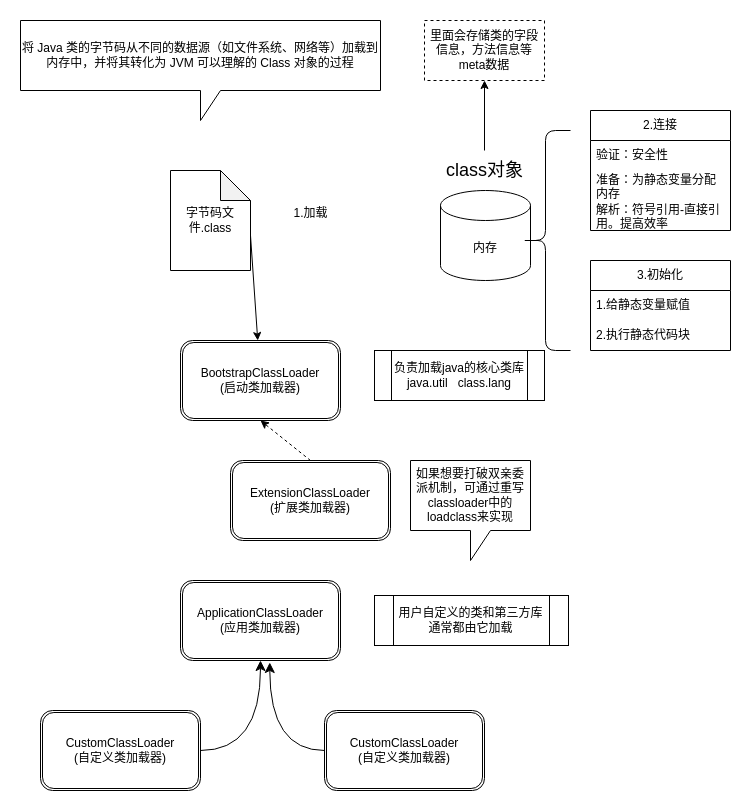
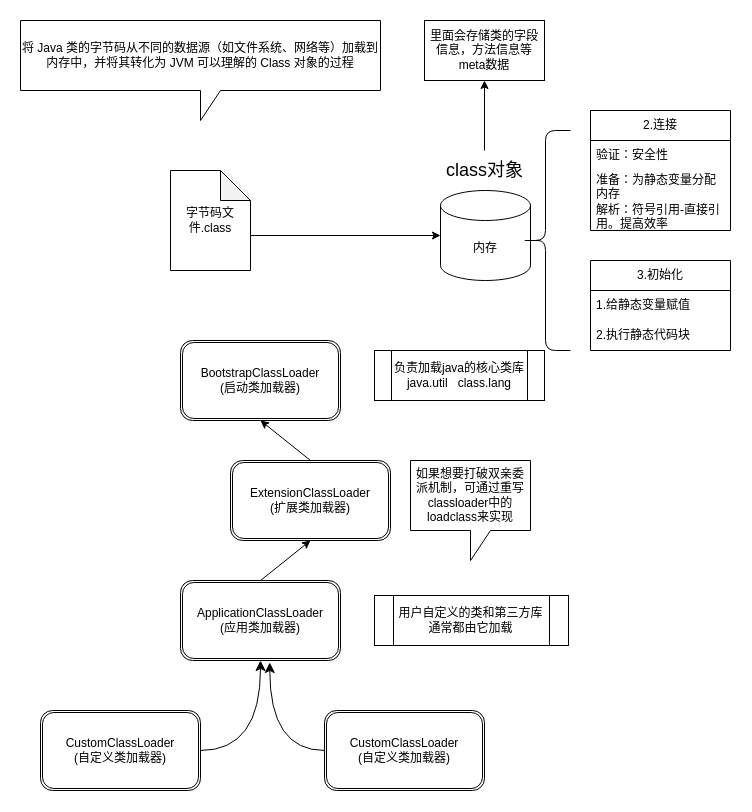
node "里面会存储类的字段信息，方法信息等meta数据": style dashed -> solid
node "1.加载": removed
edge "字节码文件.class" -> "BootstrapClassLoader (启动类加载器)": now "字节码文件.class" -> "内存"
edge "ExtensionClassLoader (扩展类加载器)" -> "BootstrapClassLoader (启动类加载器)": style dashed -> solid
edge "ApplicationClassLoader (应用类加载器)" -> "ExtensionClassLoader (扩展类加载器)": added
